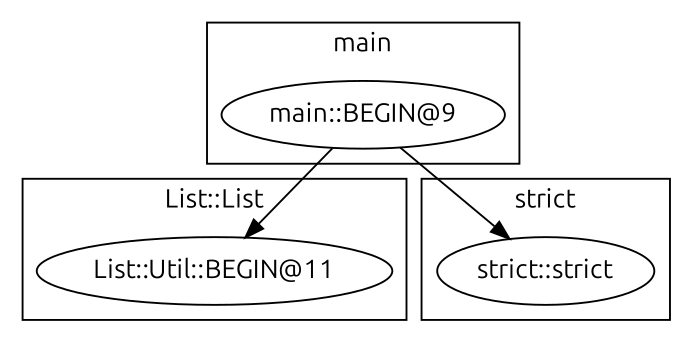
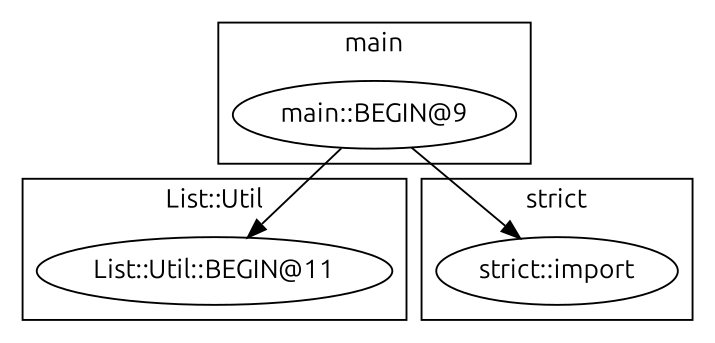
cluster "List::List": label "List::List" -> "List::Util"
node "strict::strict": label "strict::strict" -> "strict::import"
